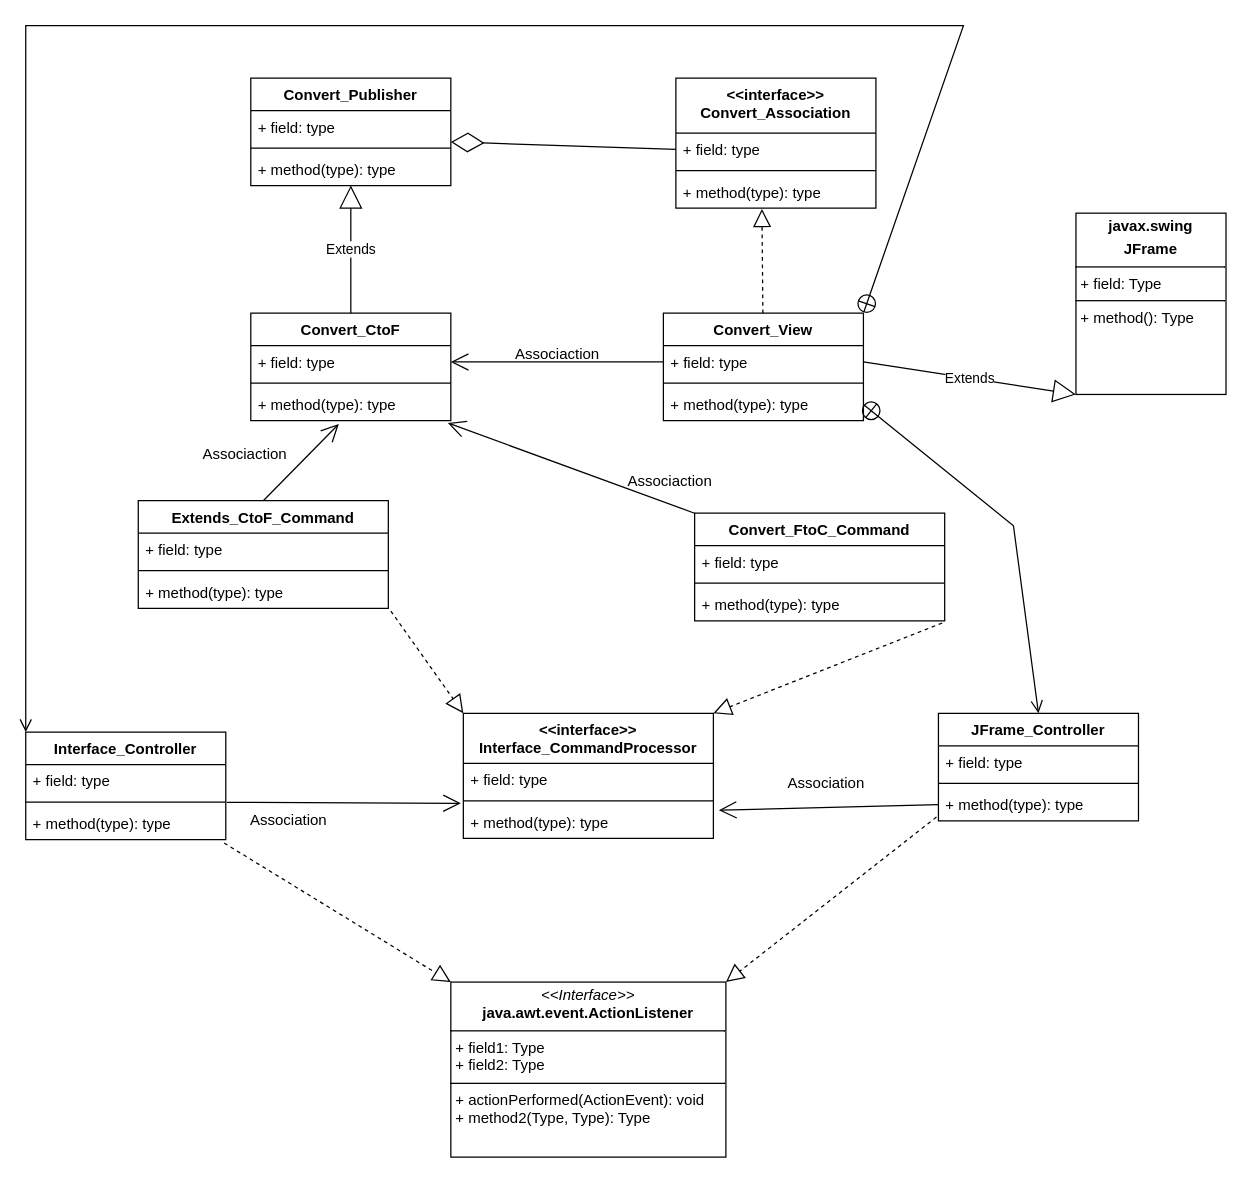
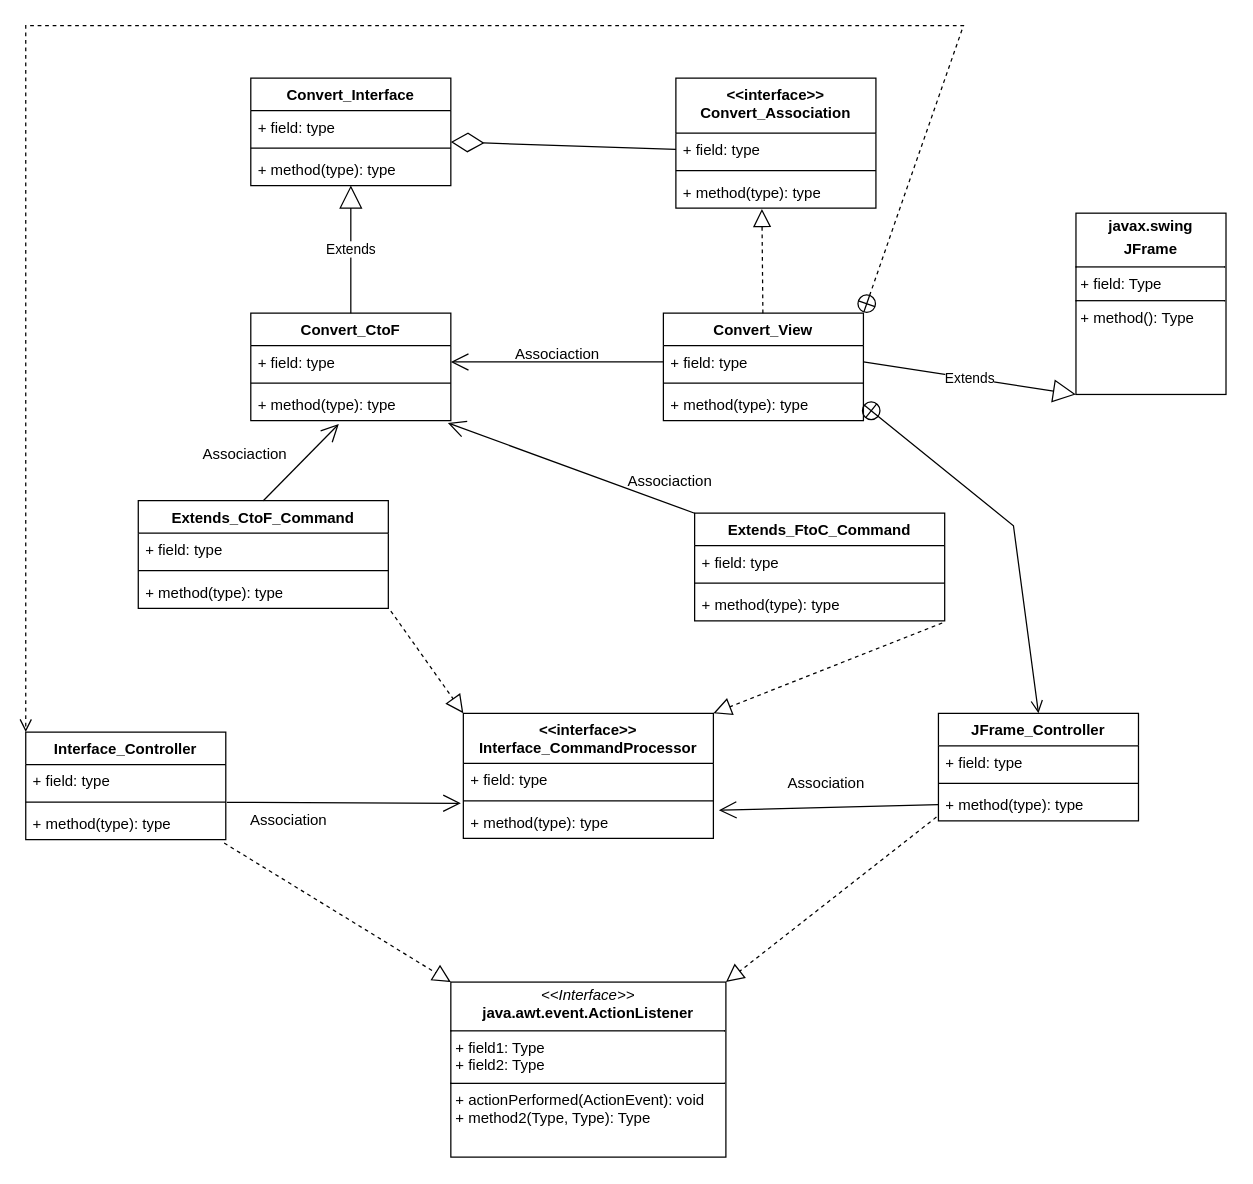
edge "Convert_View" -- "Interface_Controller": style solid -> dashed
node "Convert_Publisher": label "Convert_Publisher" -> "Convert_Interface"
node "Convert_FtoC_Command": label "Convert_FtoC_Command" -> "Extends_FtoC_Command"
